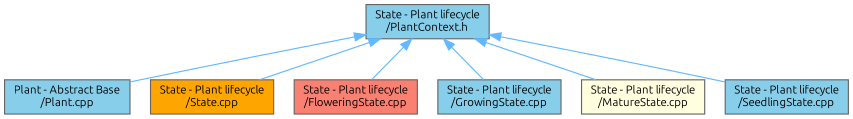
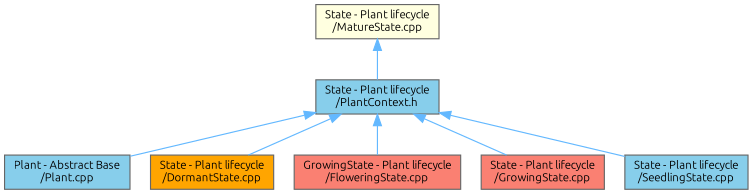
edge "State - Plant lifecycle /MatureState.cpp" -> "State - Plant lifecycle /PlantContext.h": reversed
node "State - Plant lifecycle /State.cpp": label "State - Plant lifecycle /State.cpp" -> "State - Plant lifecycle /DormantState.cpp"
node "State - Plant lifecycle /FloweringState.cpp": label "State - Plant lifecycle /FloweringState.cpp" -> "GrowingState - Plant lifecycle /FloweringState.cpp"
node "State - Plant lifecycle /GrowingState.cpp": fillcolor skyblue -> salmon
